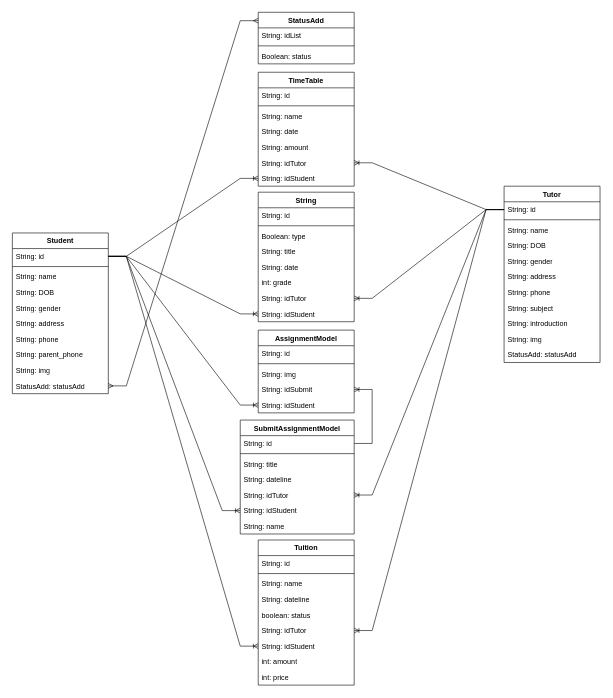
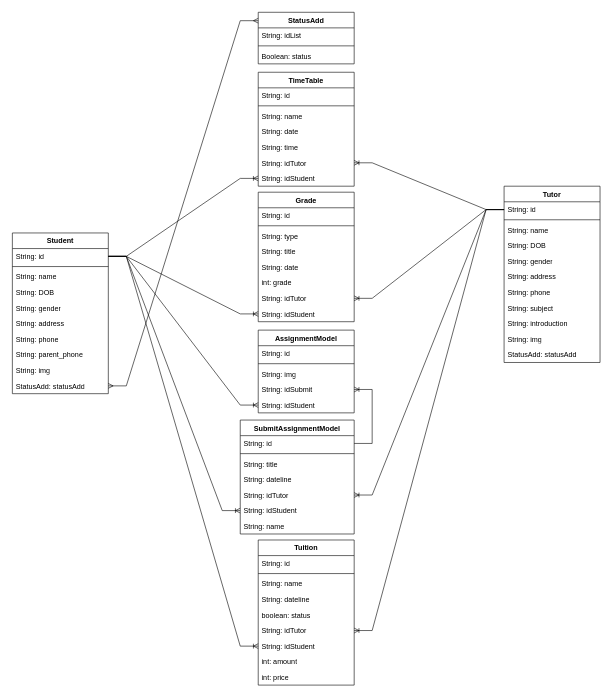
node "String: amount": label "String: amount" -> "String: time"
node "String": label "String" -> "Grade"
node "Boolean: type": label "Boolean: type" -> "String: type"
